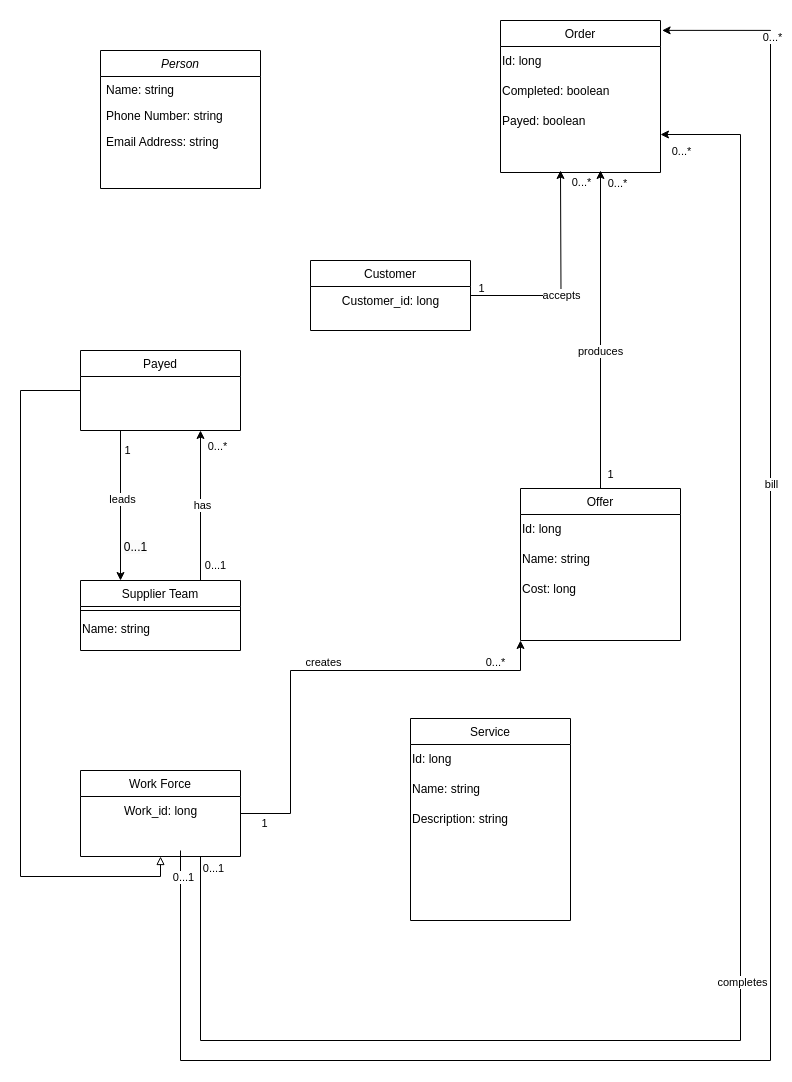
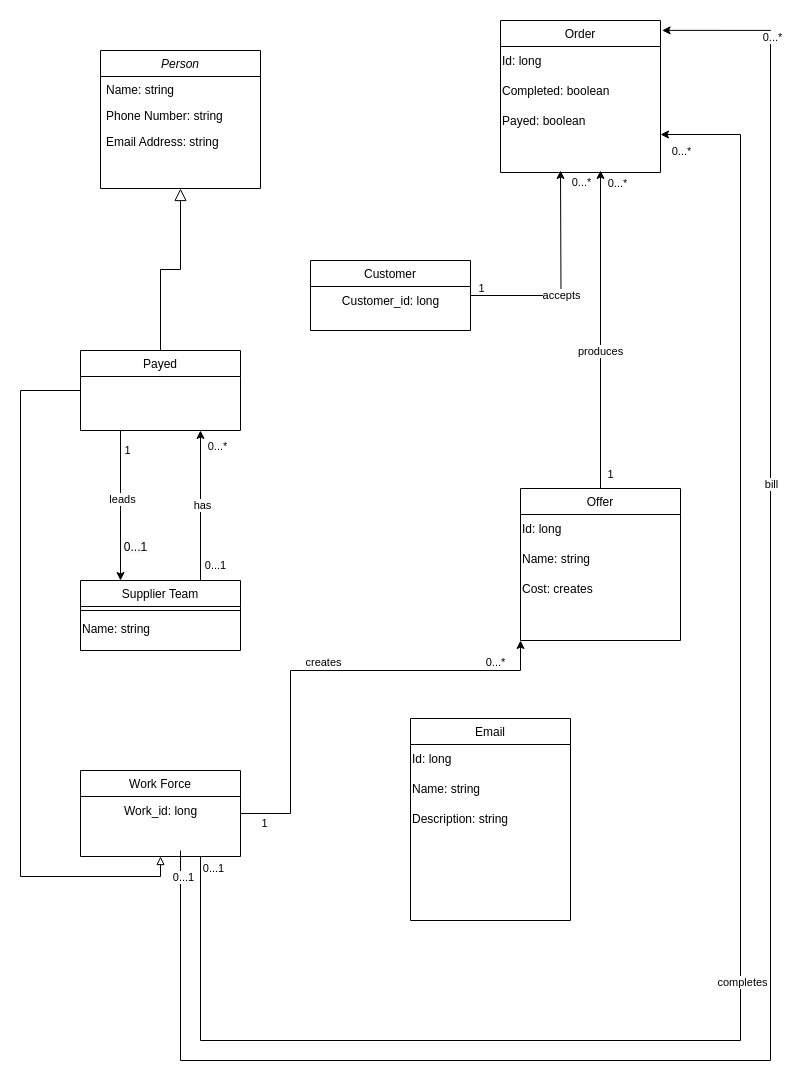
edge "Payed" -> "Person": added
node "Cost: long": label "Cost: long" -> "Cost: creates"
node "Service": label "Service" -> "Email"
